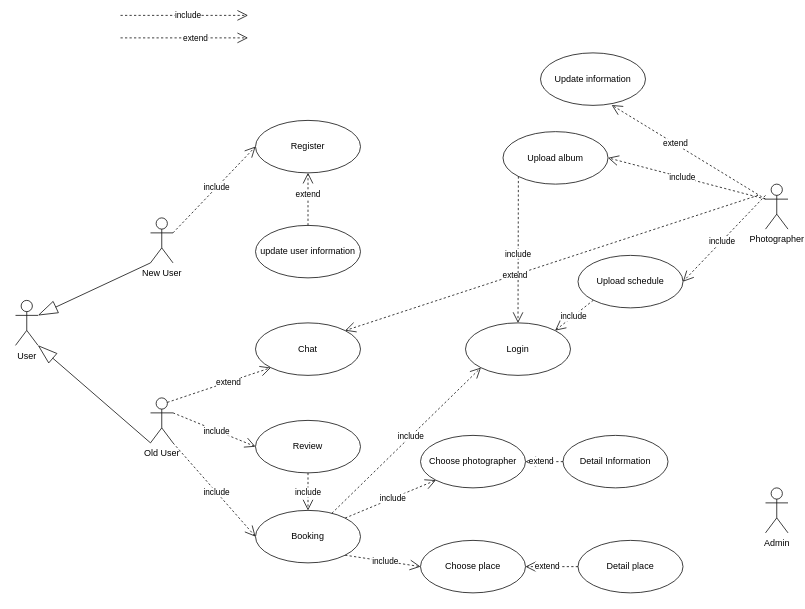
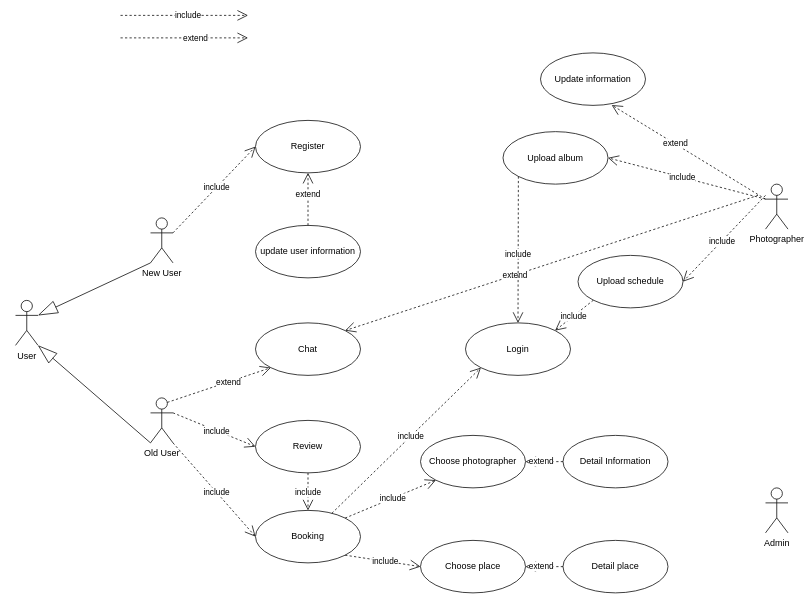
node "Detail place": moved (630, 567) -> (615, 567)
